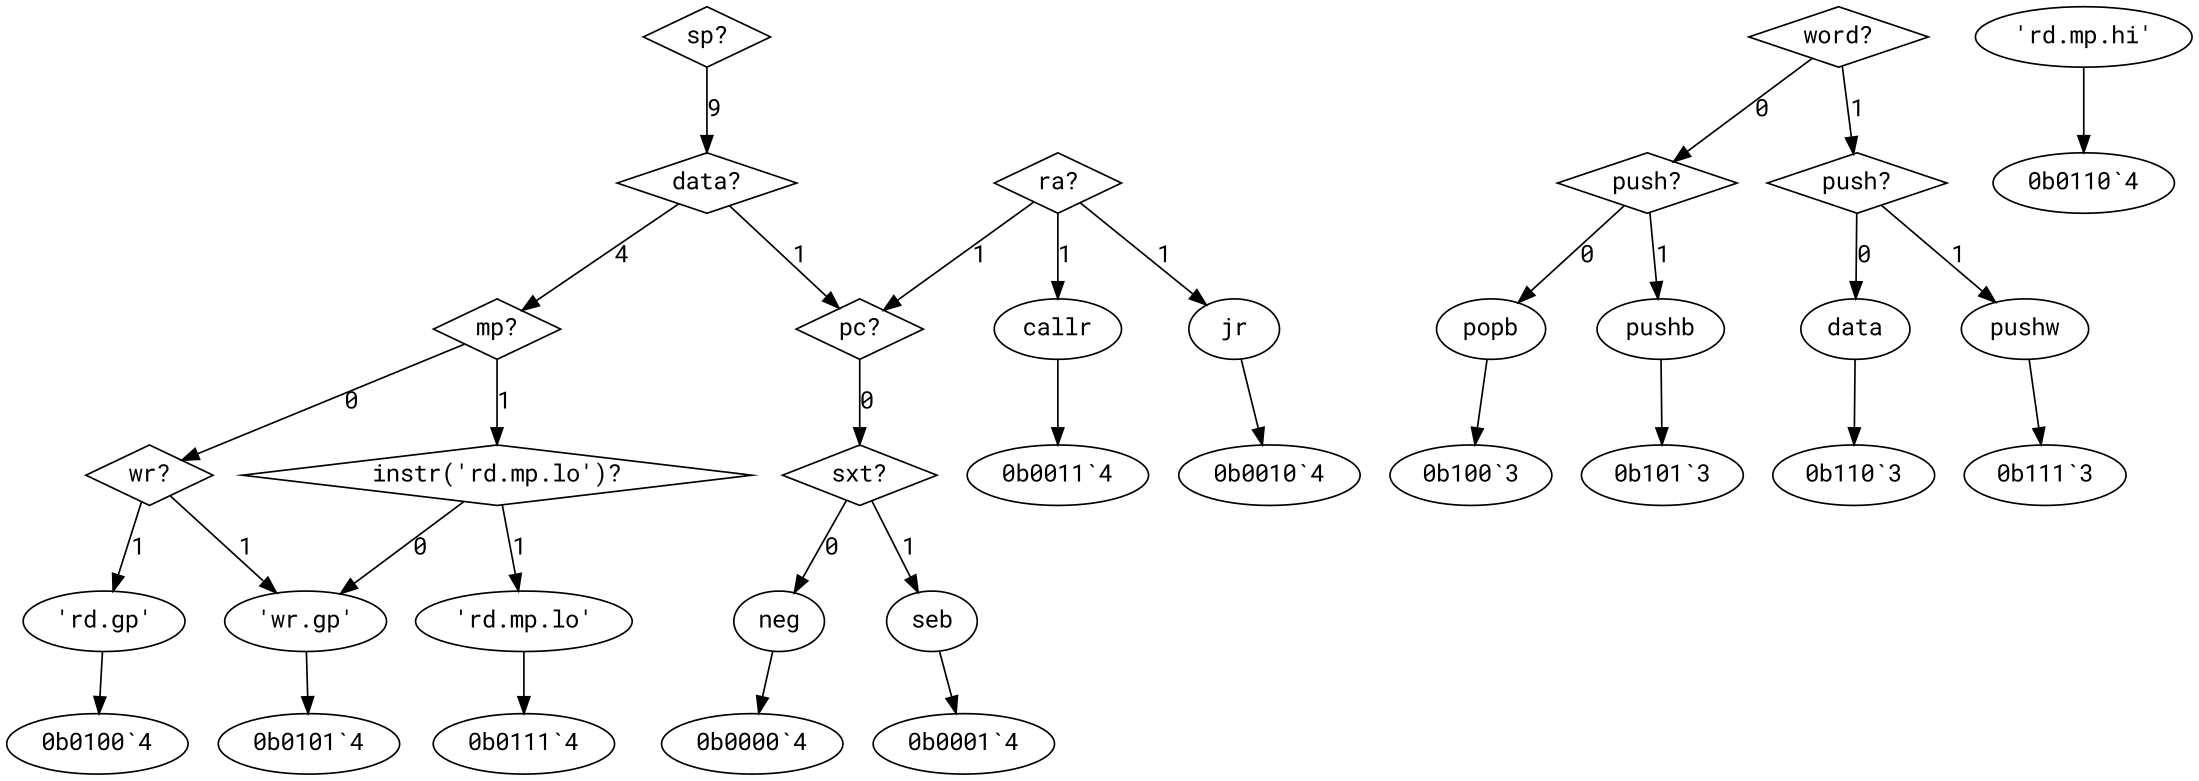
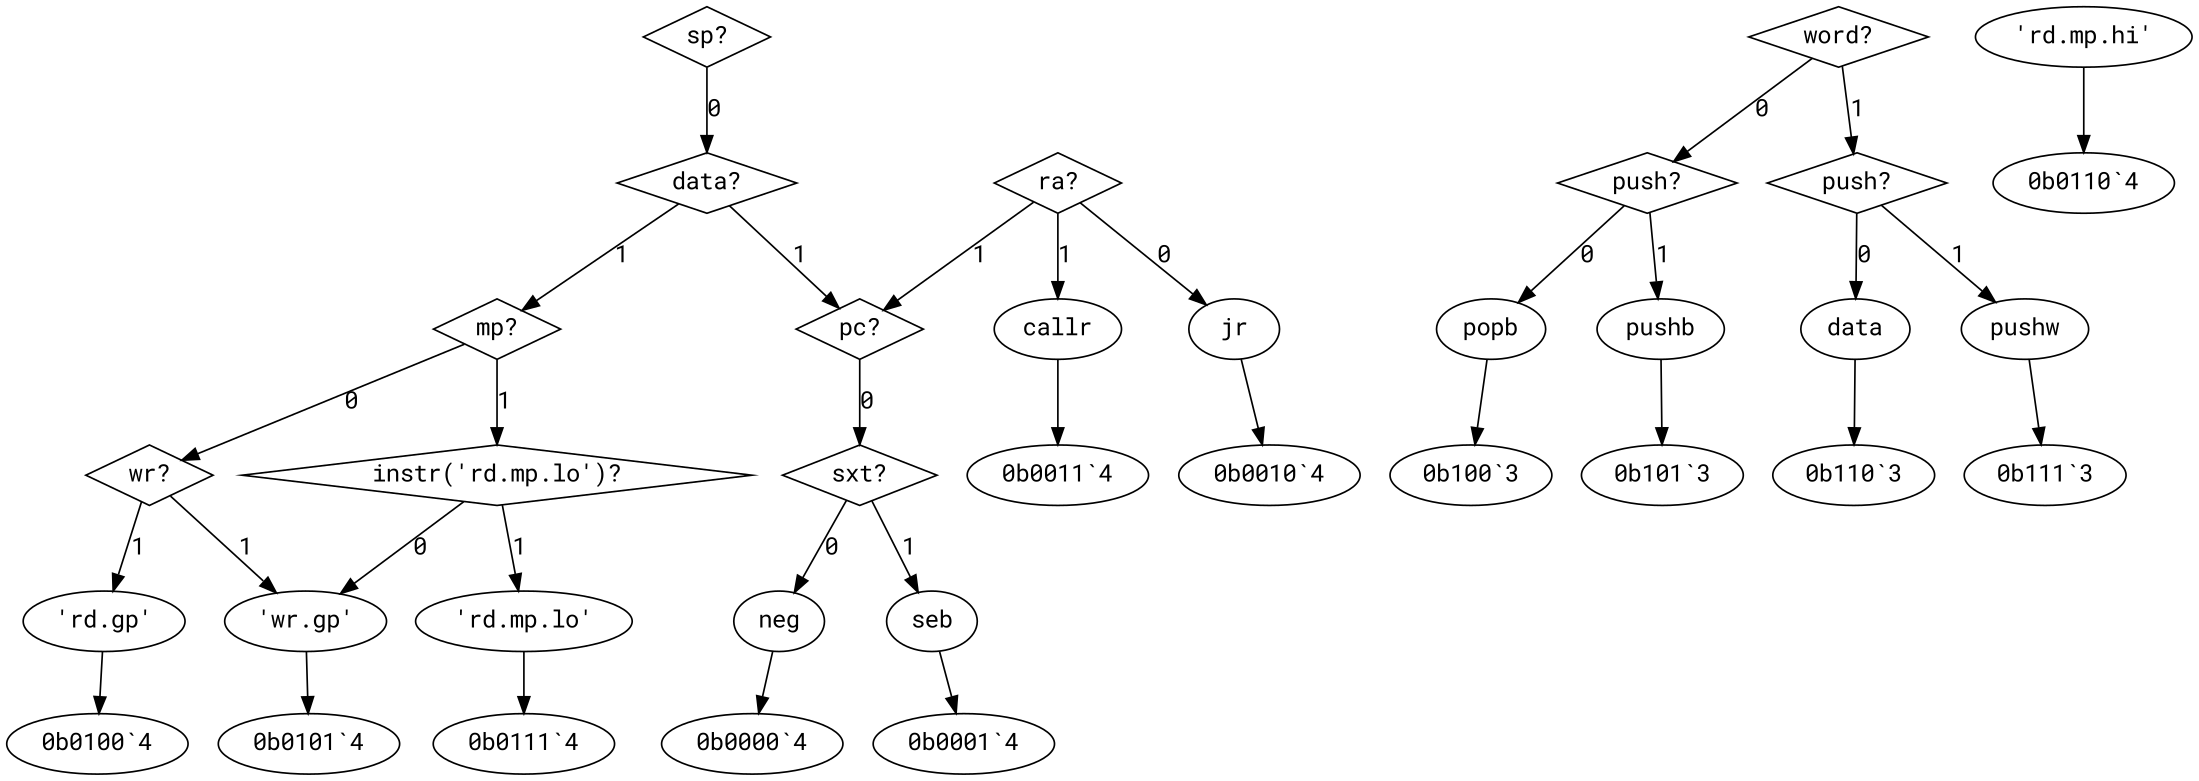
edge "sp?" -> "data?": label "9" -> "0"
edge "data?" -> "mp?": label "4" -> "1"
edge "ra?" -> "jr": label "1" -> "0"
